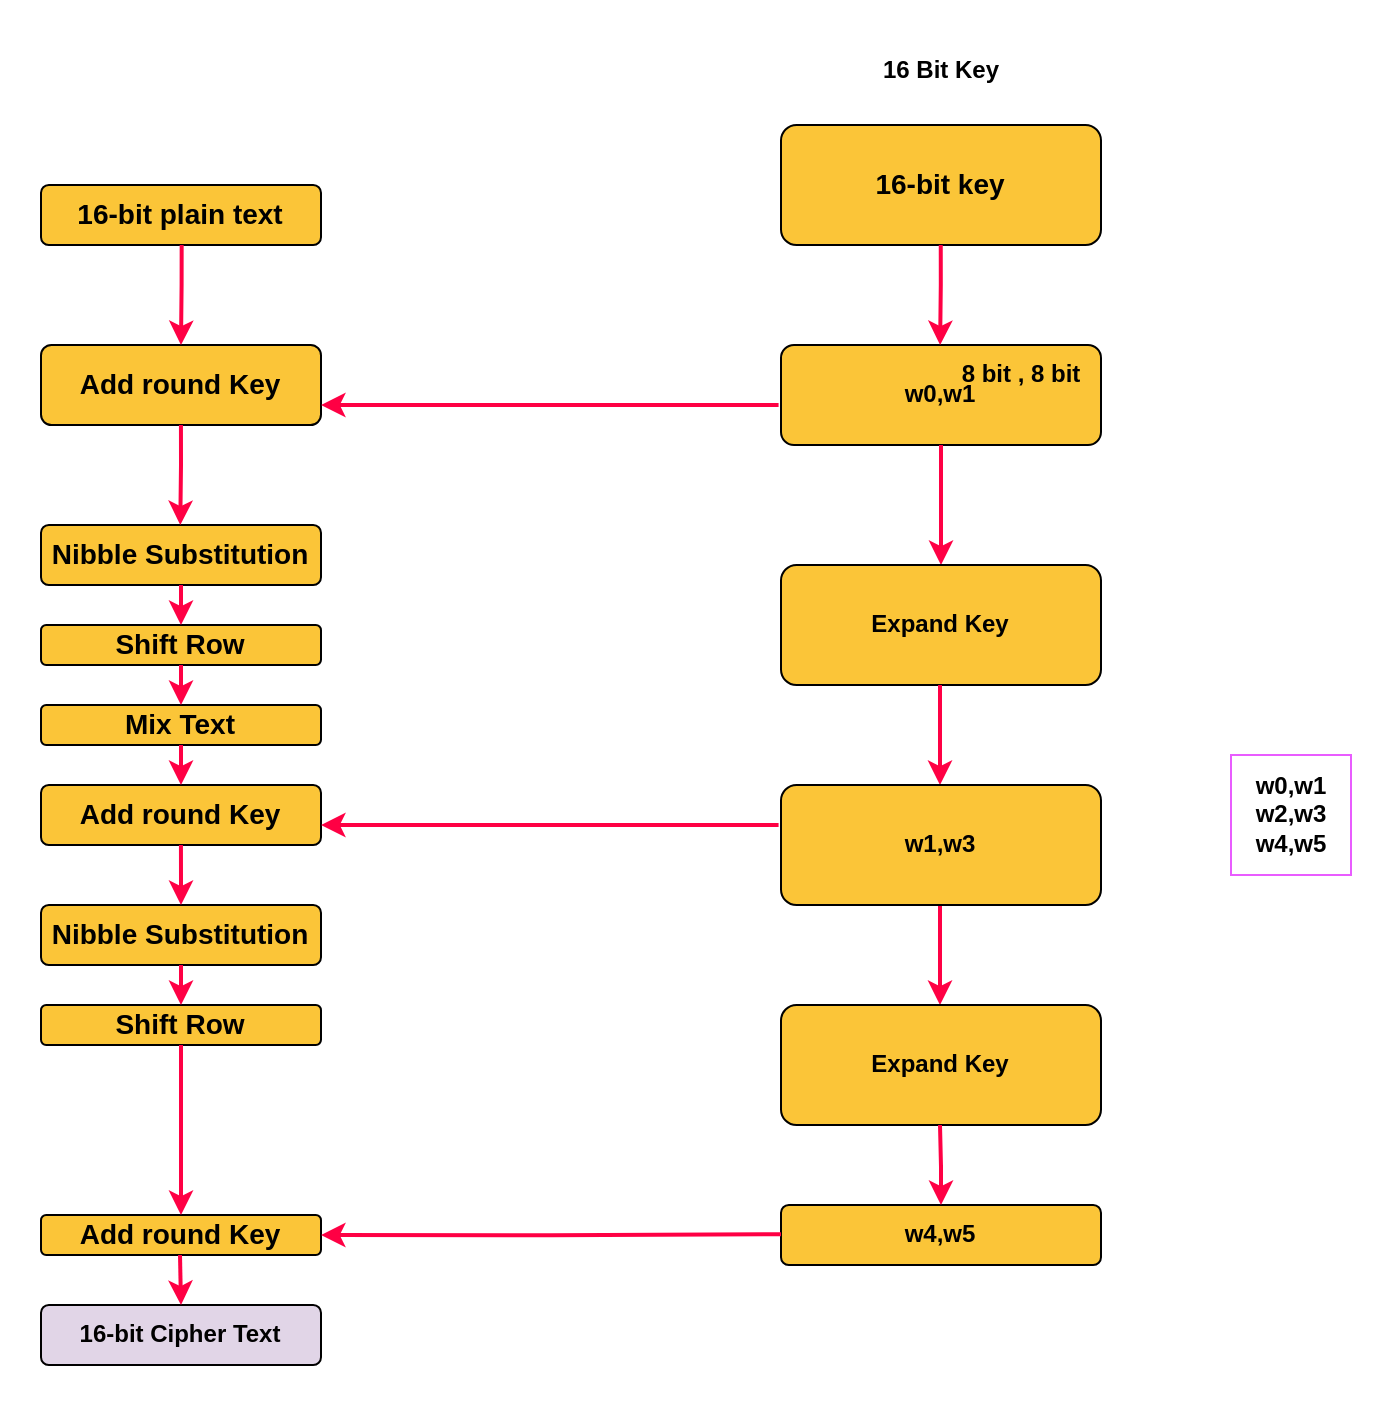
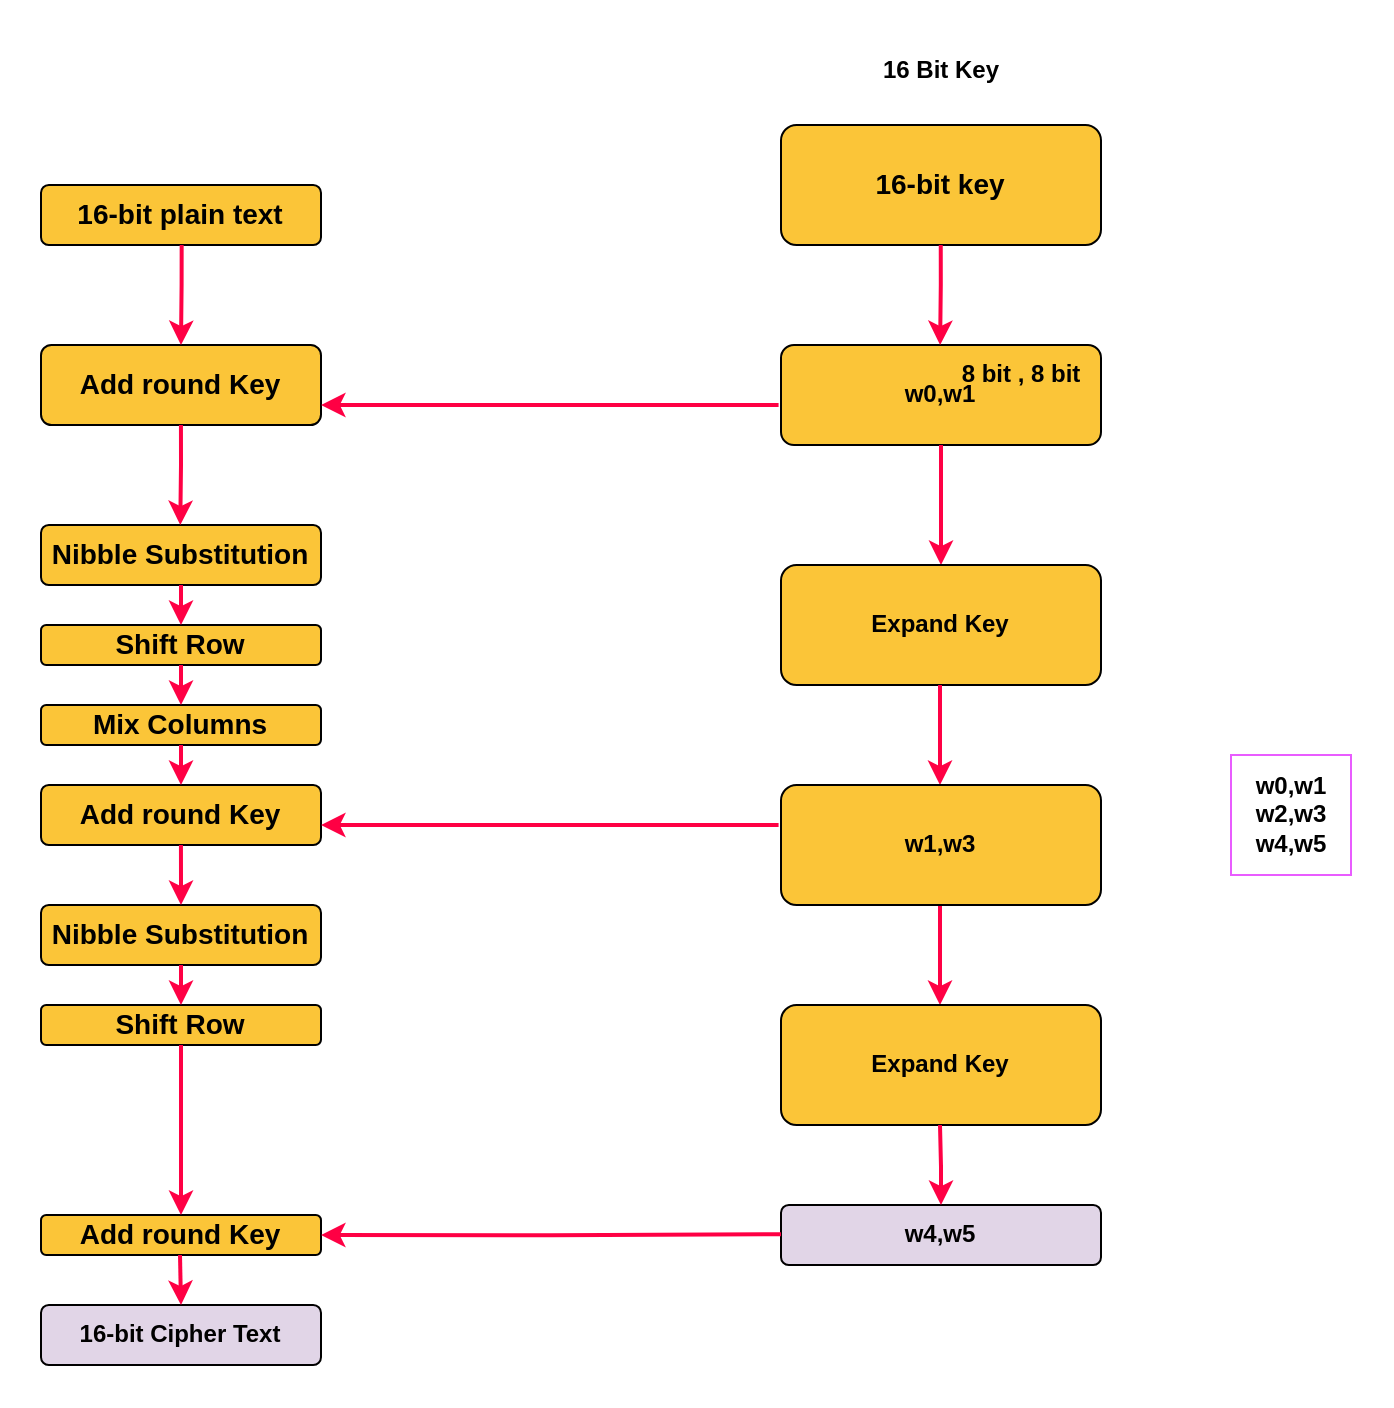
node "Mix Text": label "Mix Text" -> "Mix Columns"
node "w4,w5": fillcolor #fbc538 -> #e1d5e7
